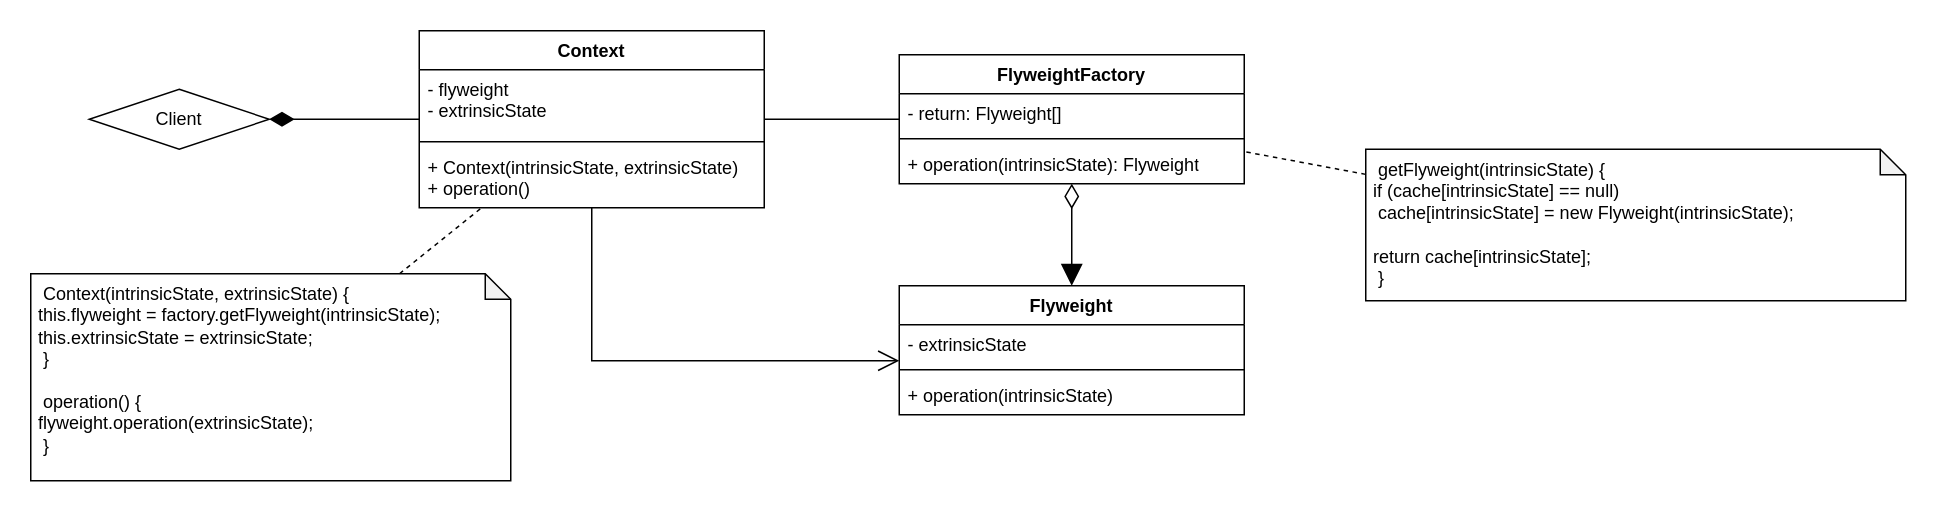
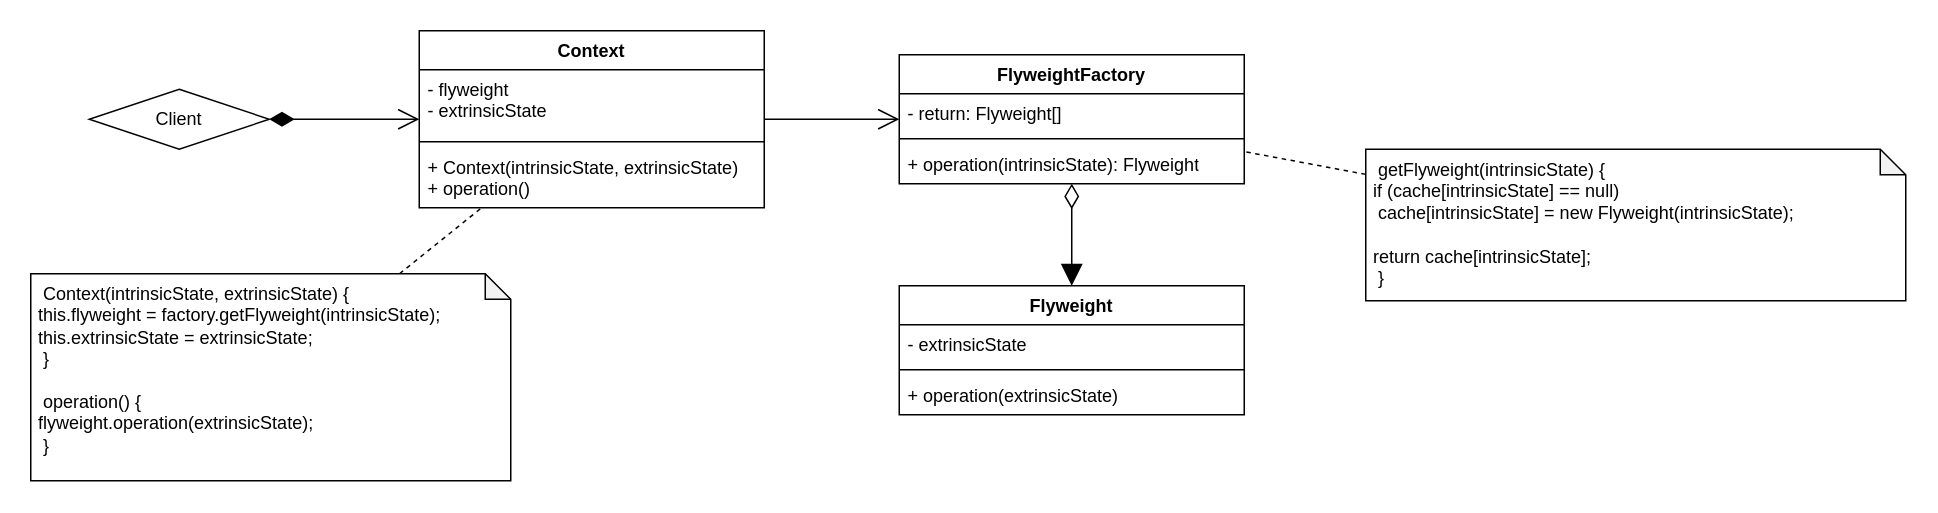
edge "Context" -> "Client": arrowhead none -> open
edge "Context" -- "FlyweightFactory": arrowhead none -> open
edge "Context" -> "Flyweight": removed
node "+ operation(intrinsicState)": label "+ operation(intrinsicState)" -> "+ operation(extrinsicState)"
